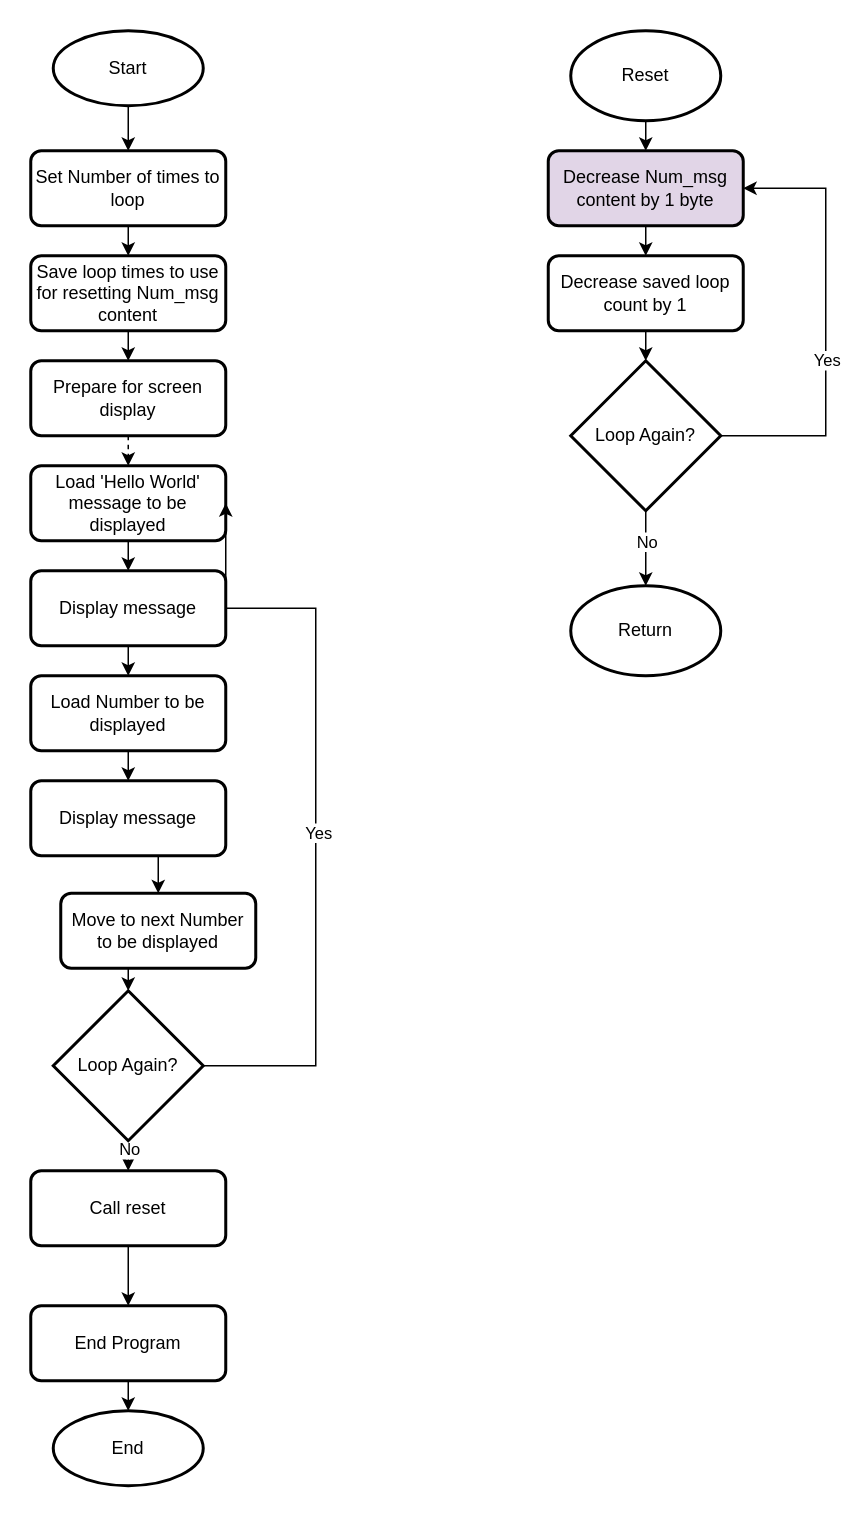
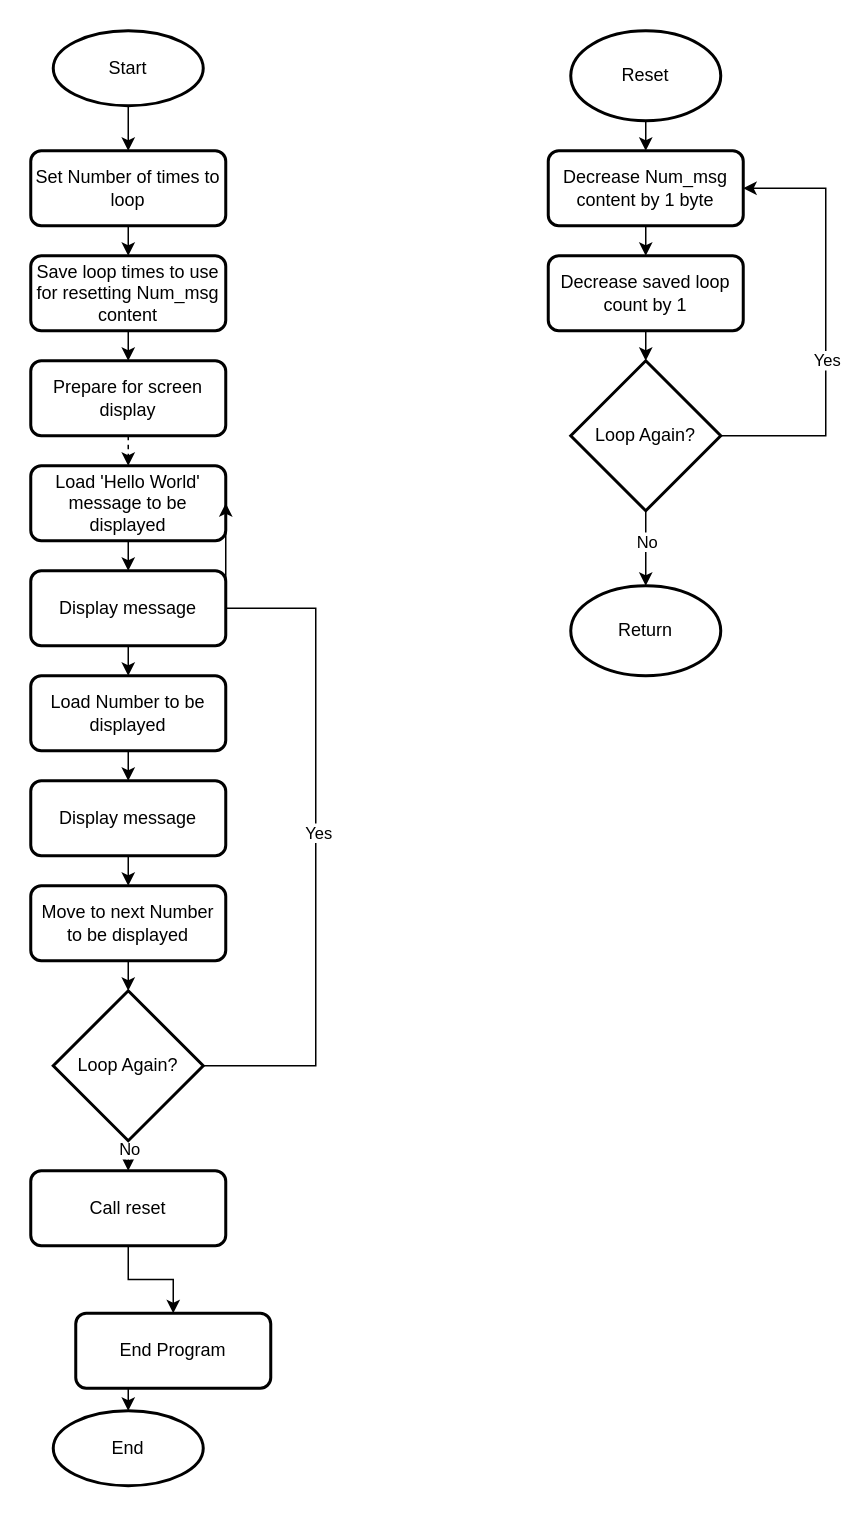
node "Decrease Num_msg content by 1 byte": fillcolor #e1d5e7 -> #ffffff
node "Move to next Number to be displayed": moved (158, 931) -> (128, 923)
node "End Program": moved (128, 1343) -> (173, 1351)
